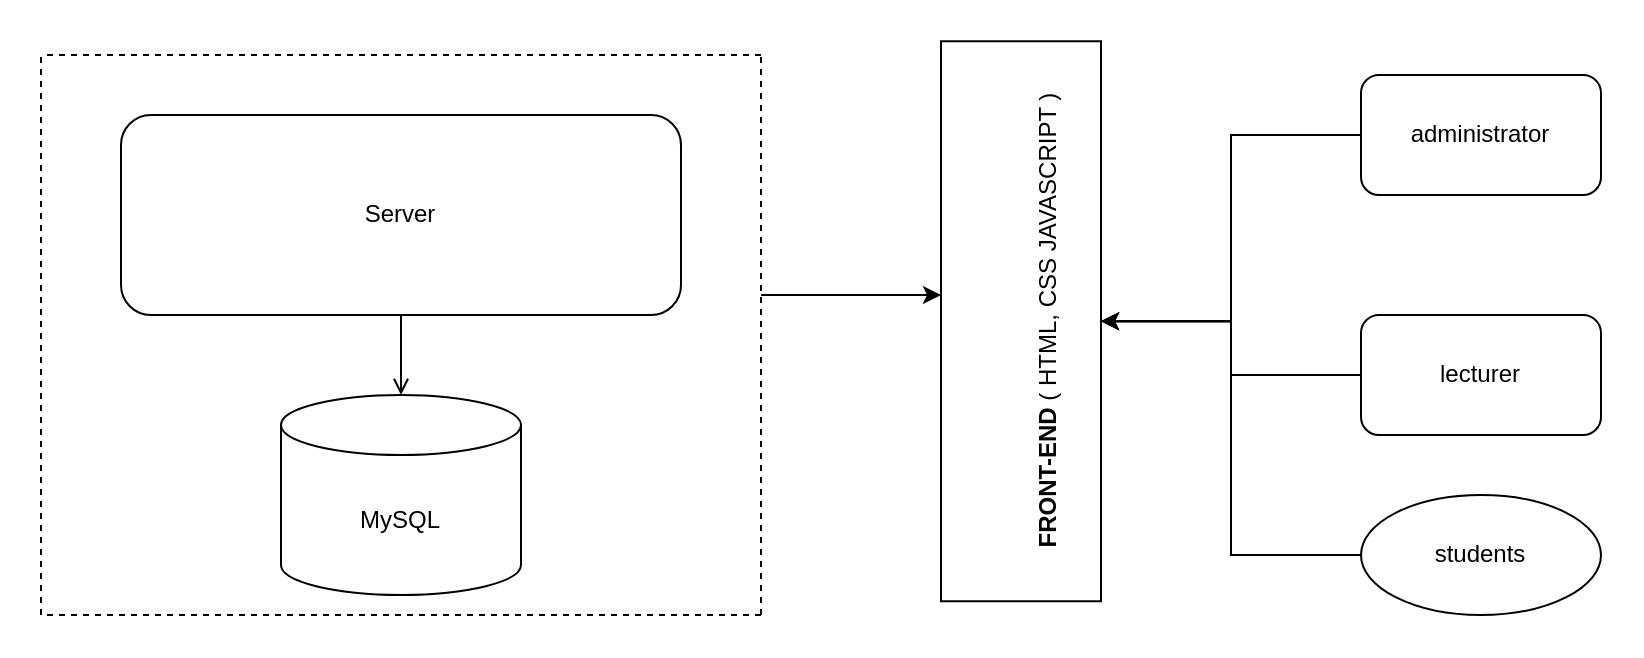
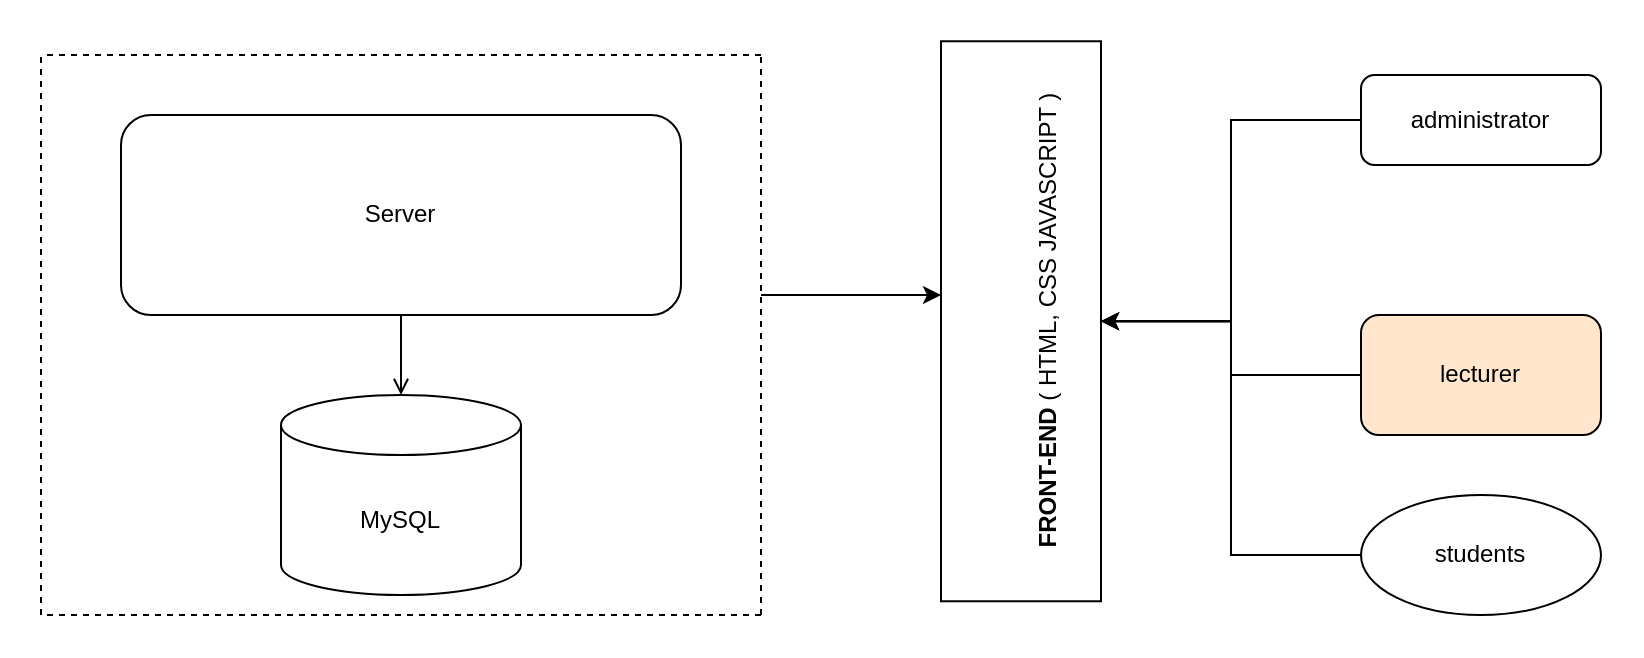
node "administrator": size 240x120 -> 240x90
node "lecturer": fillcolor #ffffff -> #ffe6cc
